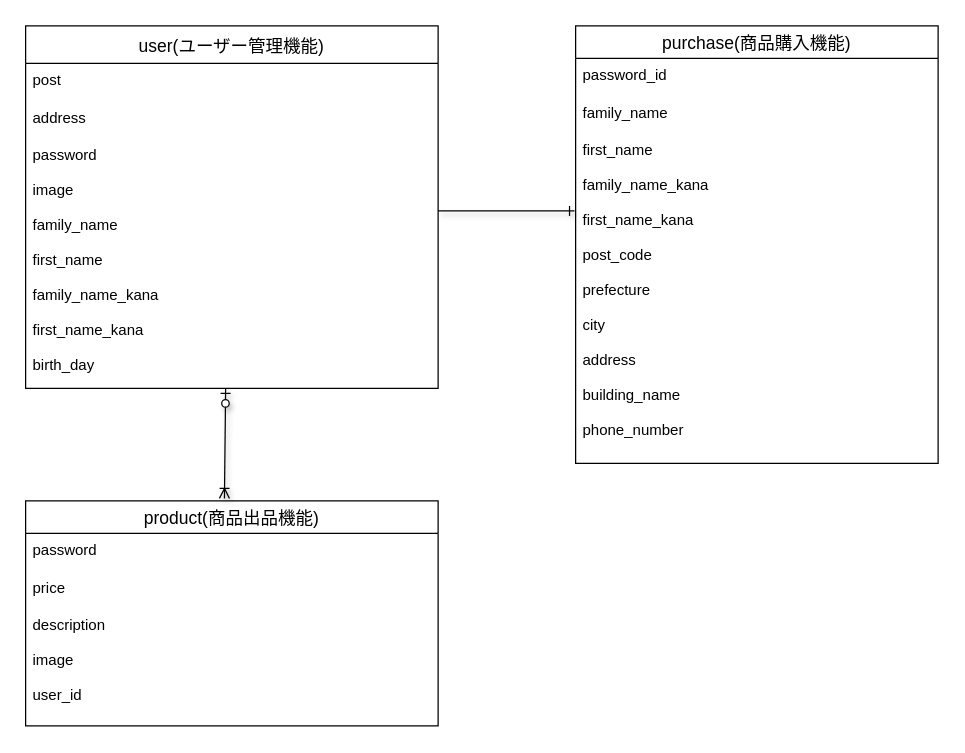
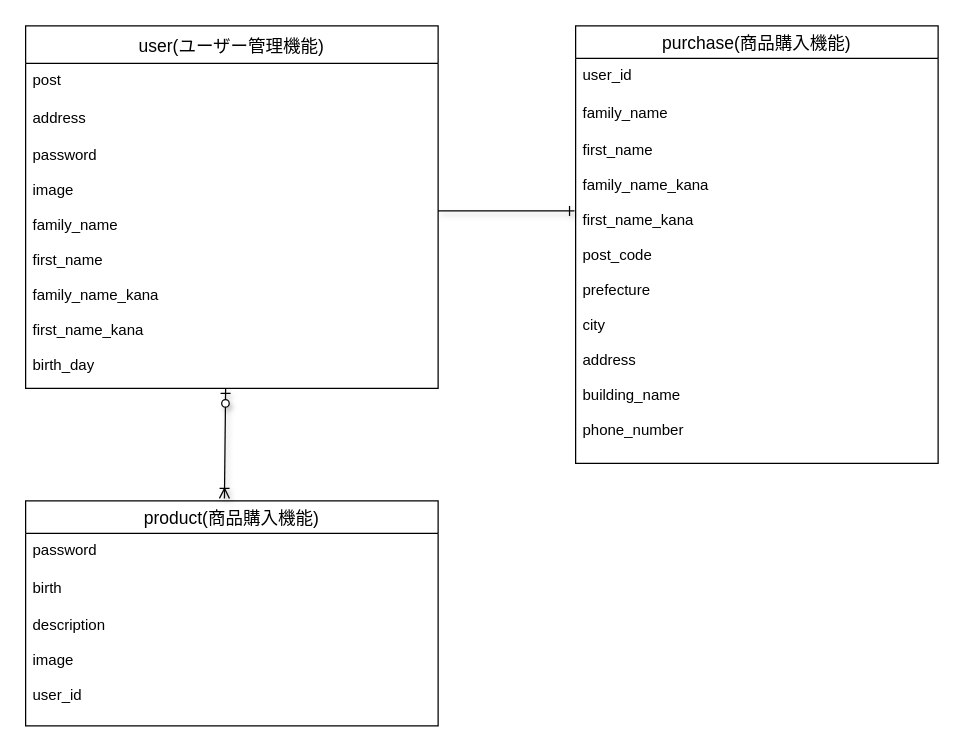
node "password_id": label "password_id" -> "user_id"
node "product(商品出品機能)": label "product(商品出品機能)" -> "product(商品購入機能)"
node "price": label "price" -> "birth"
